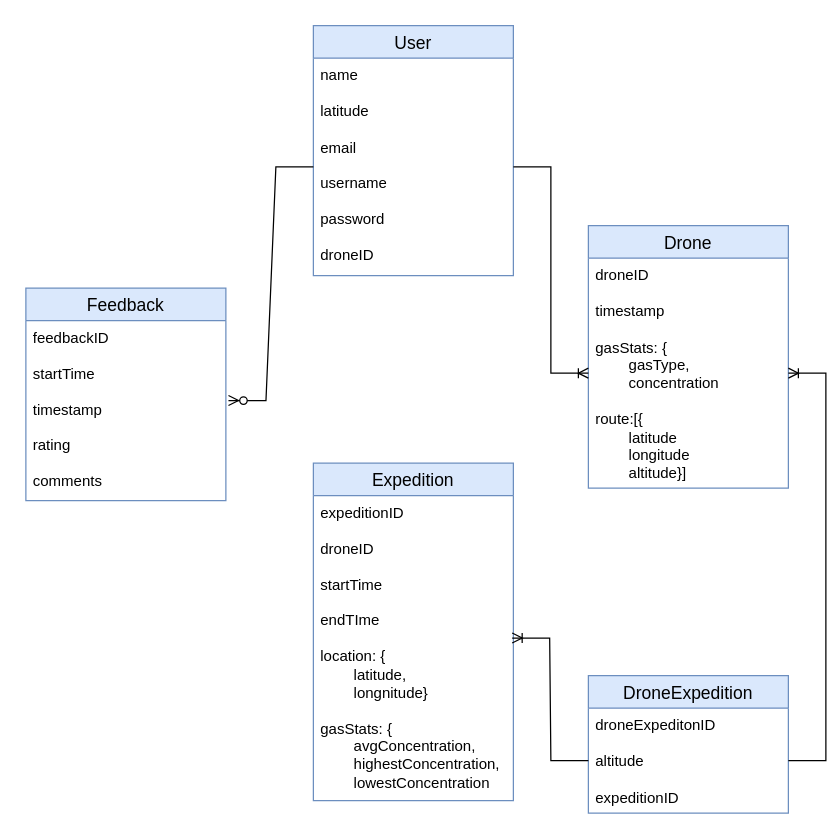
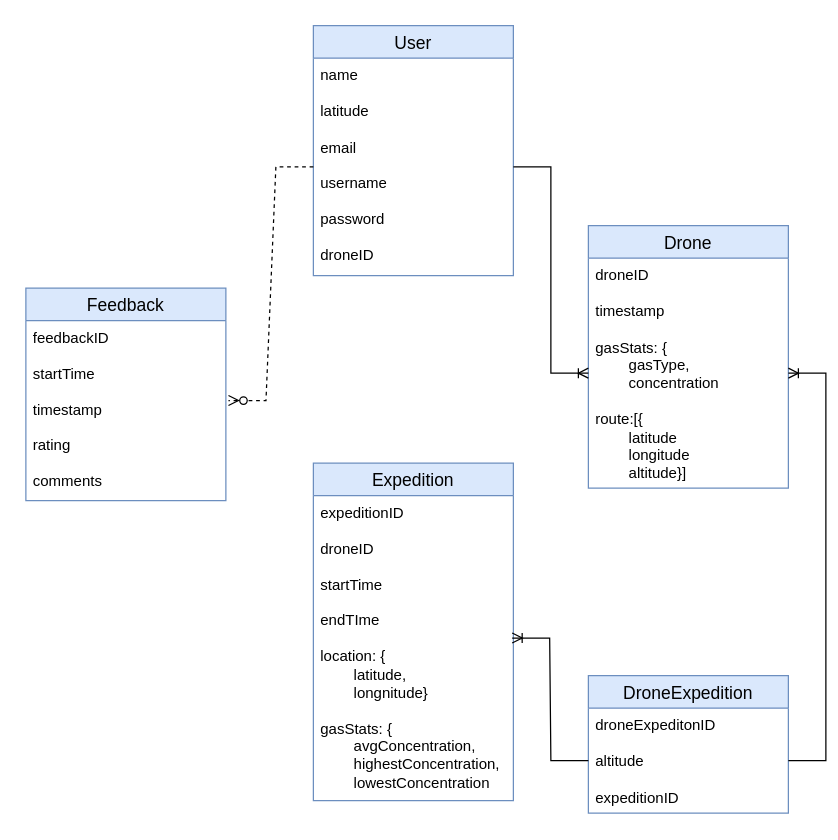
edge "name latitude email username password droneID" -> "feedbackID startTime timestamp rating comments": style solid -> dashed
